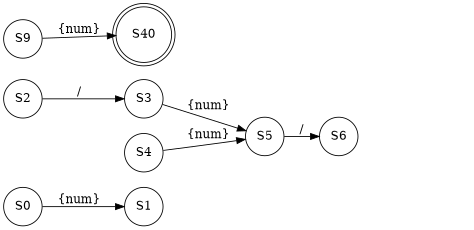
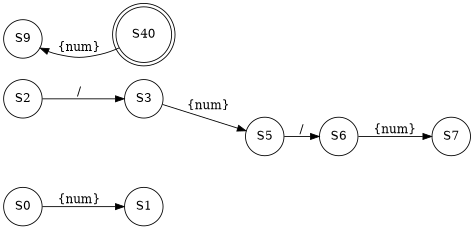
edge "S9" -> "S40": reversed
node "S7": added
node "S4": removed
